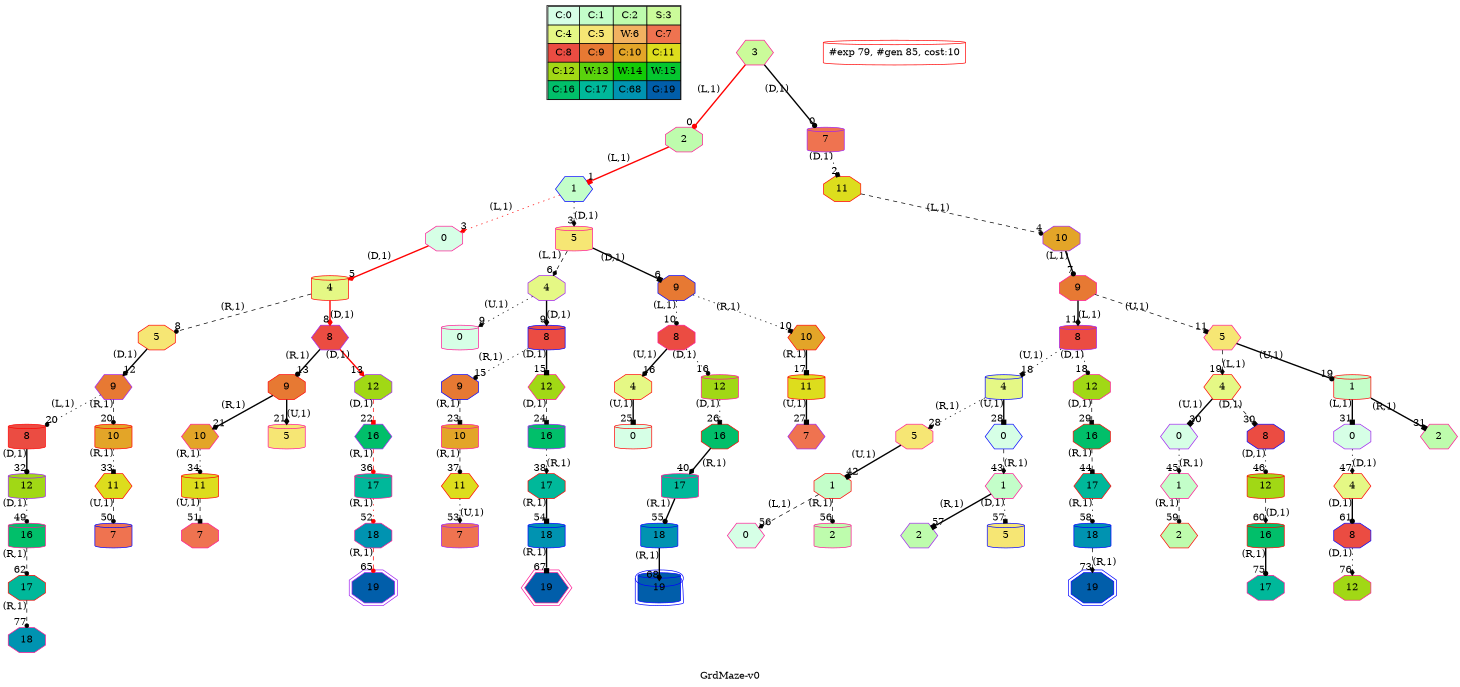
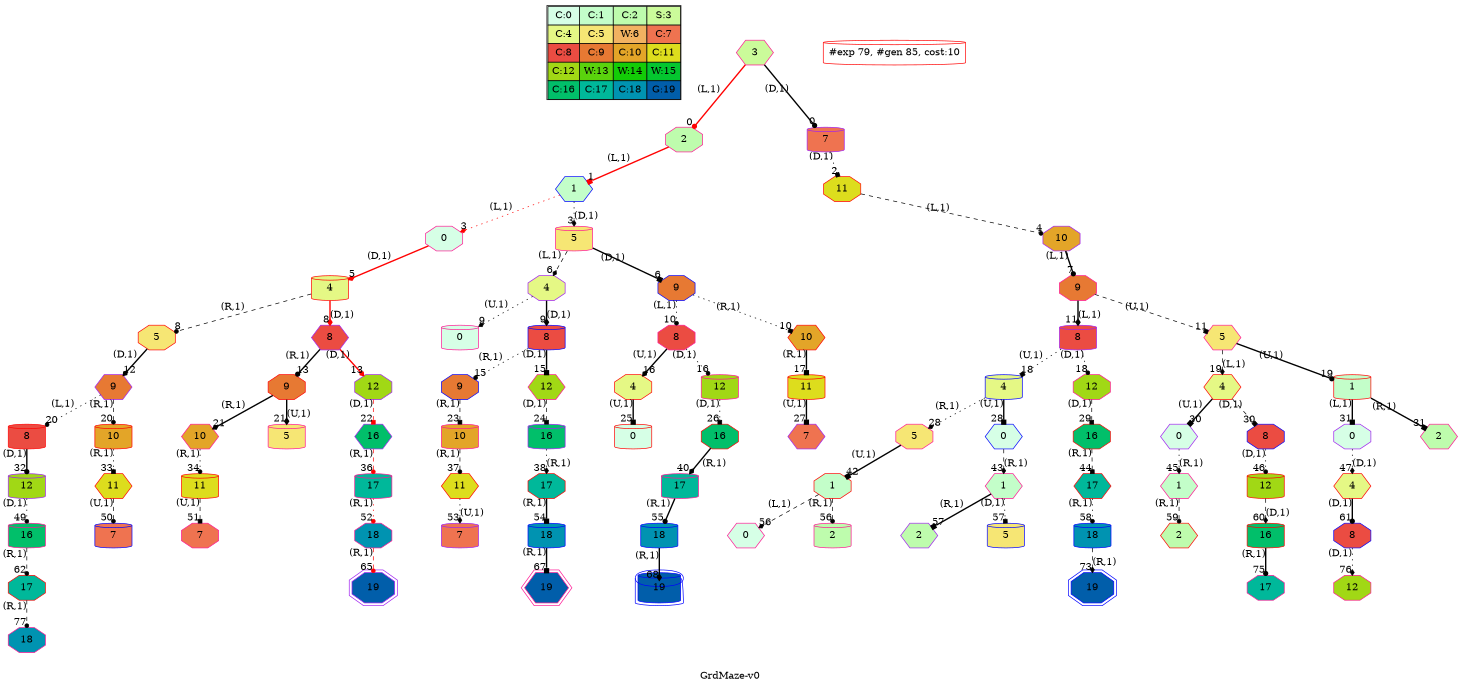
node "C:0": text "C:68" -> "C:18"
